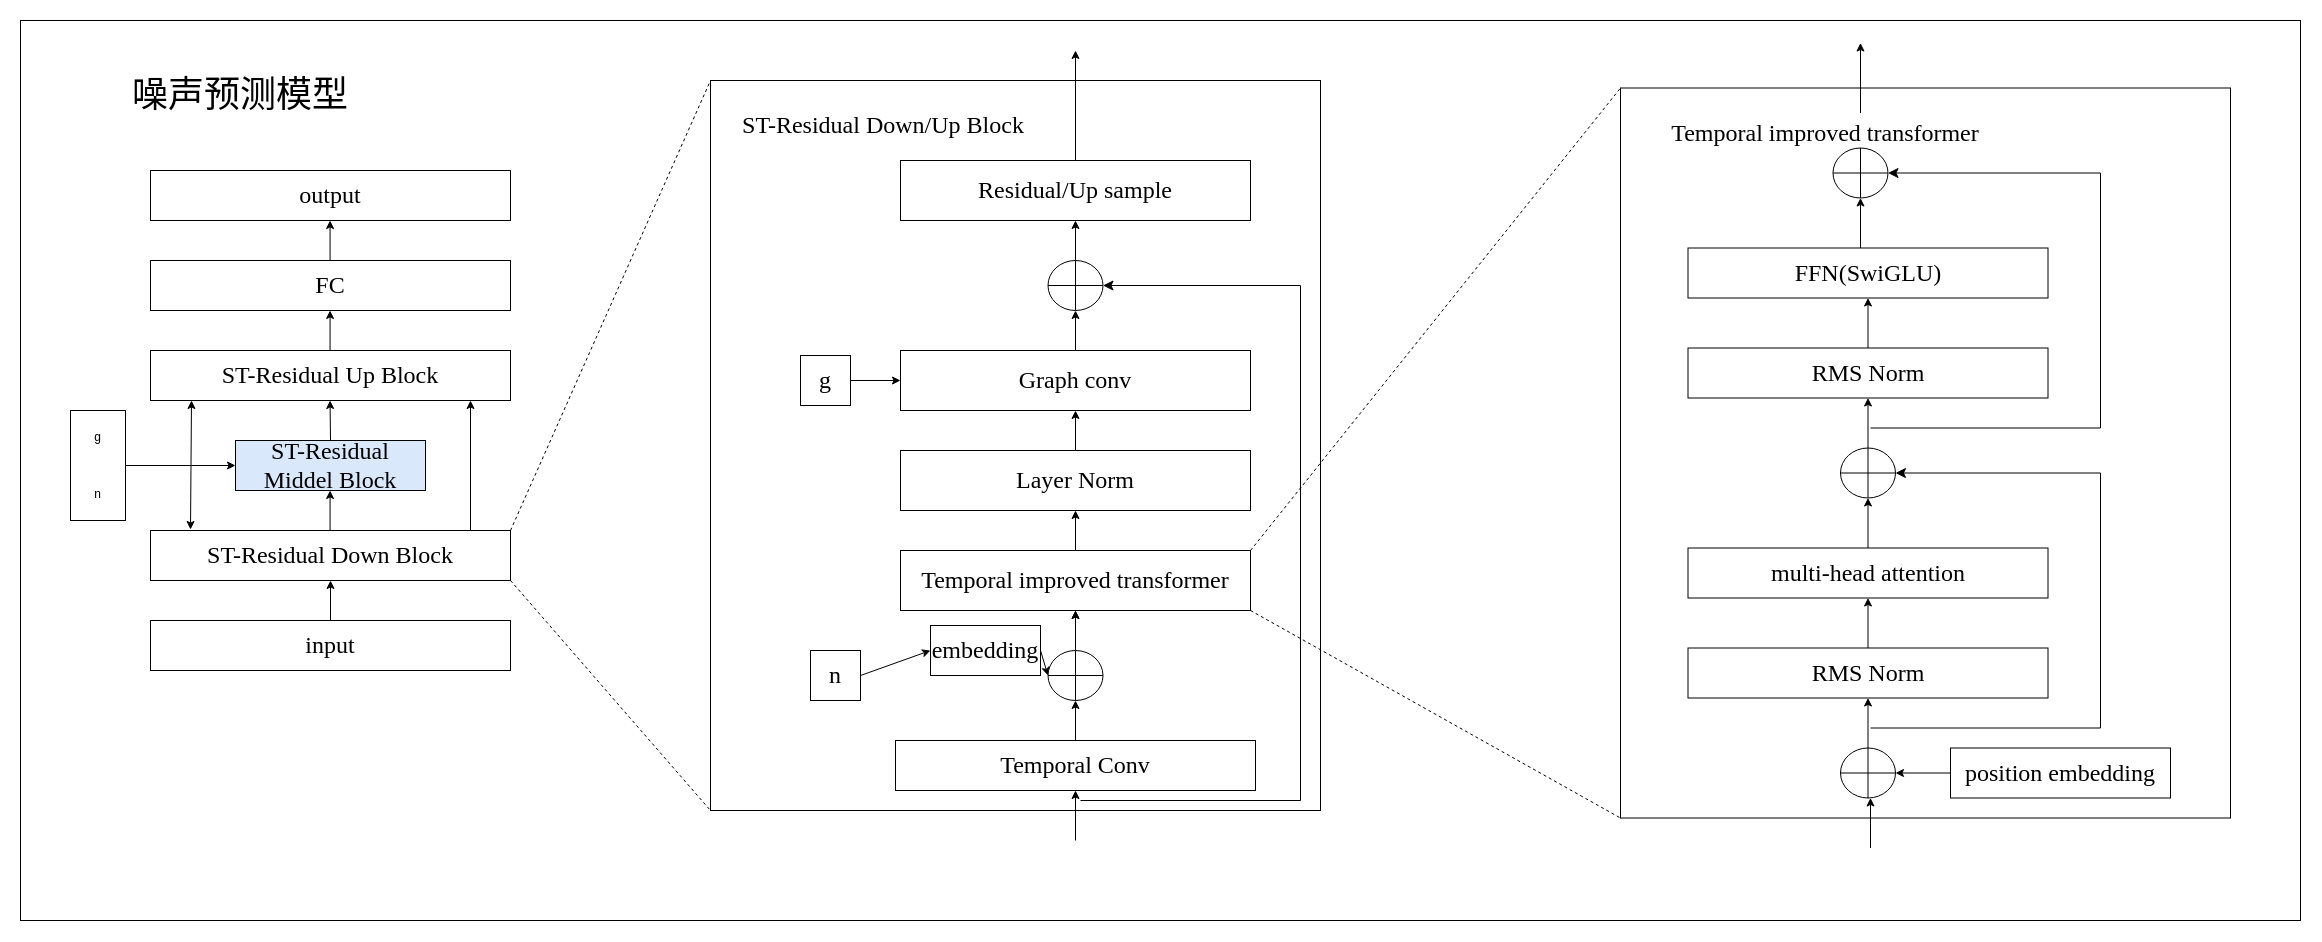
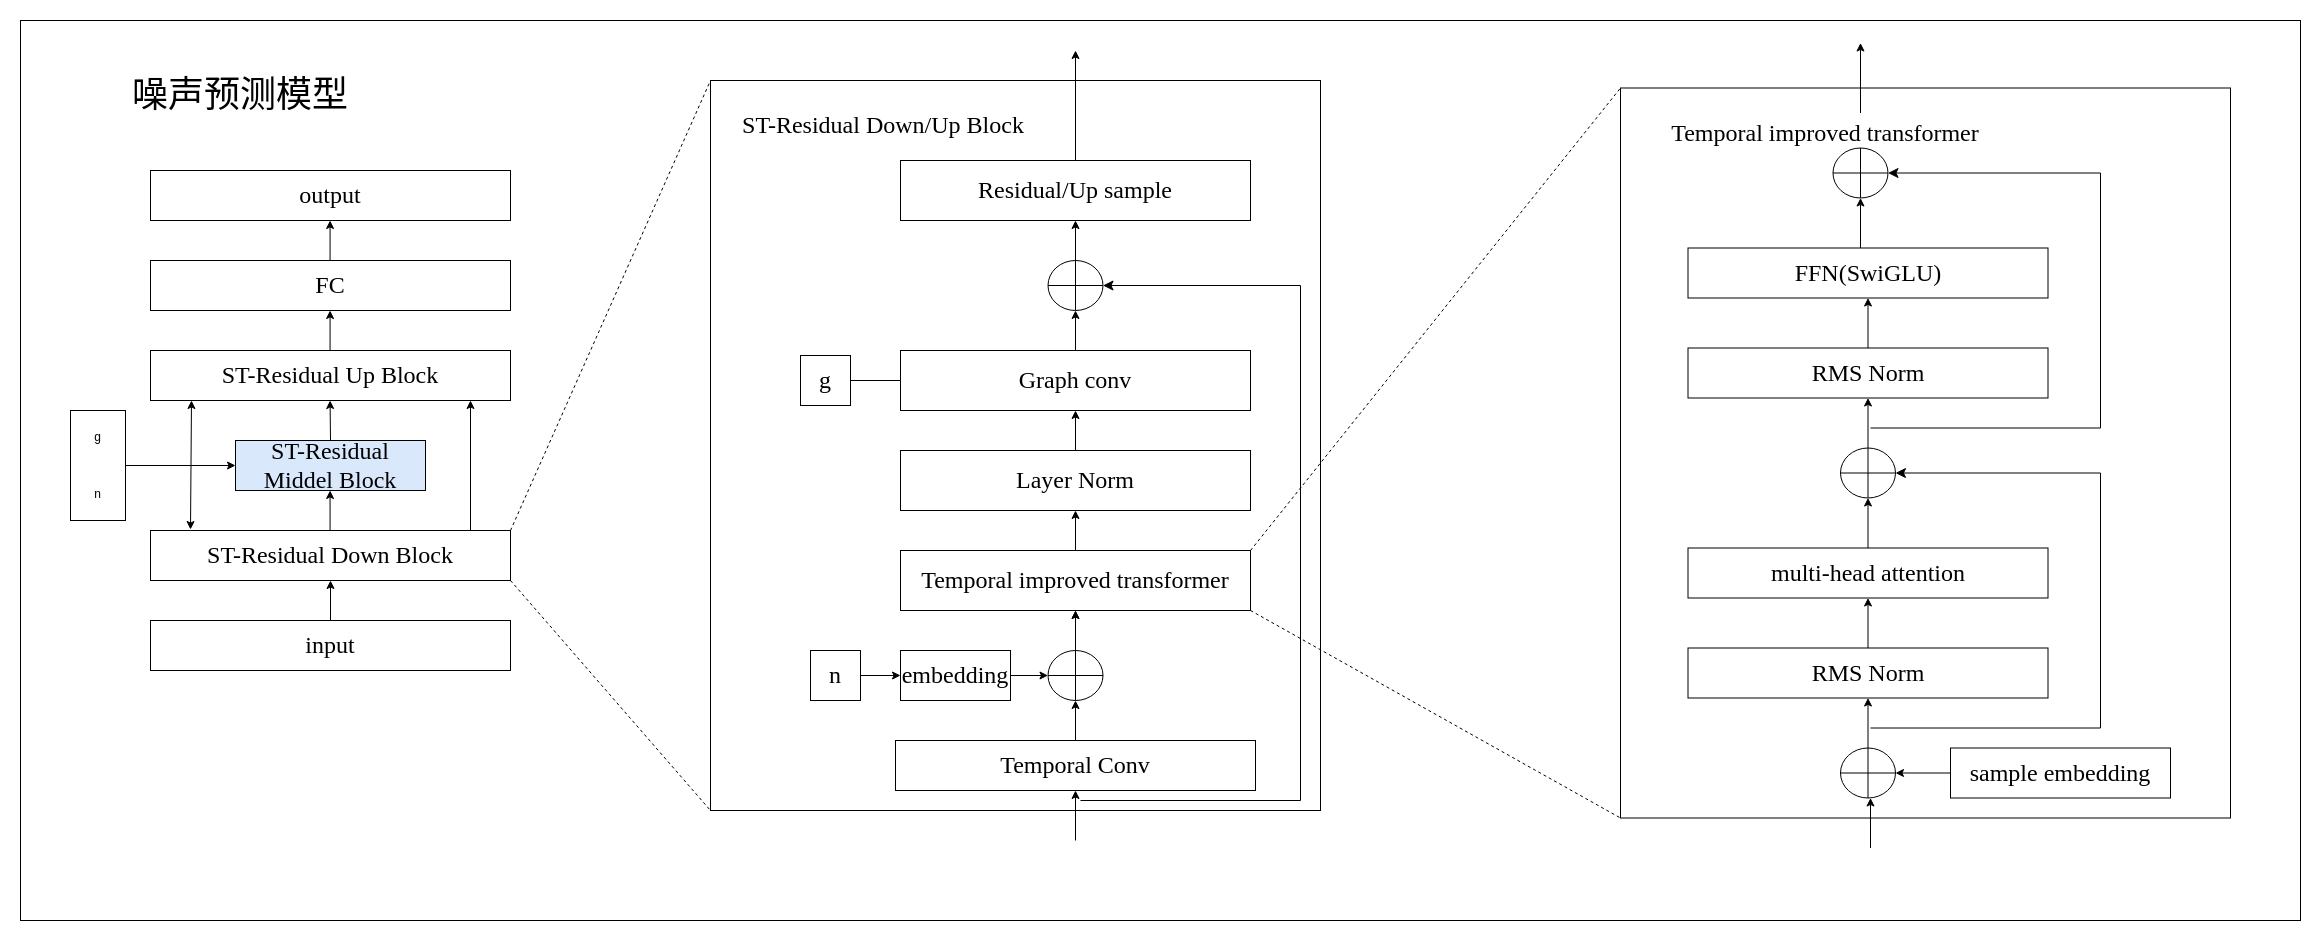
edge "g" -> "Graph conv": arrowhead classic -> none
node "embedding": moved (986, 651) -> (956, 676)
node "position embedding": label "position embedding" -> "sample embedding"
